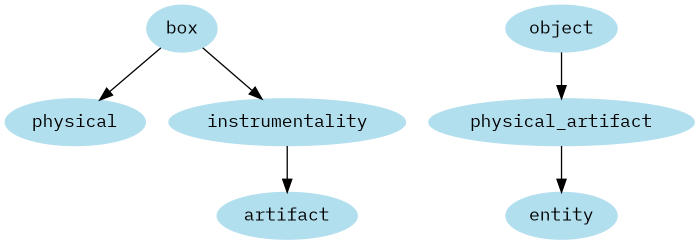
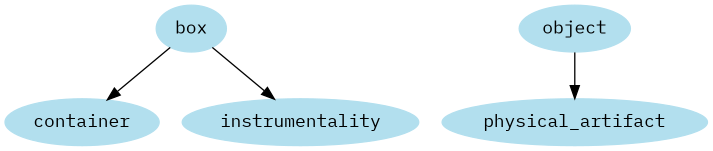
node "physical": label "physical" -> "container"
node "artifact": removed
node "entity": removed
